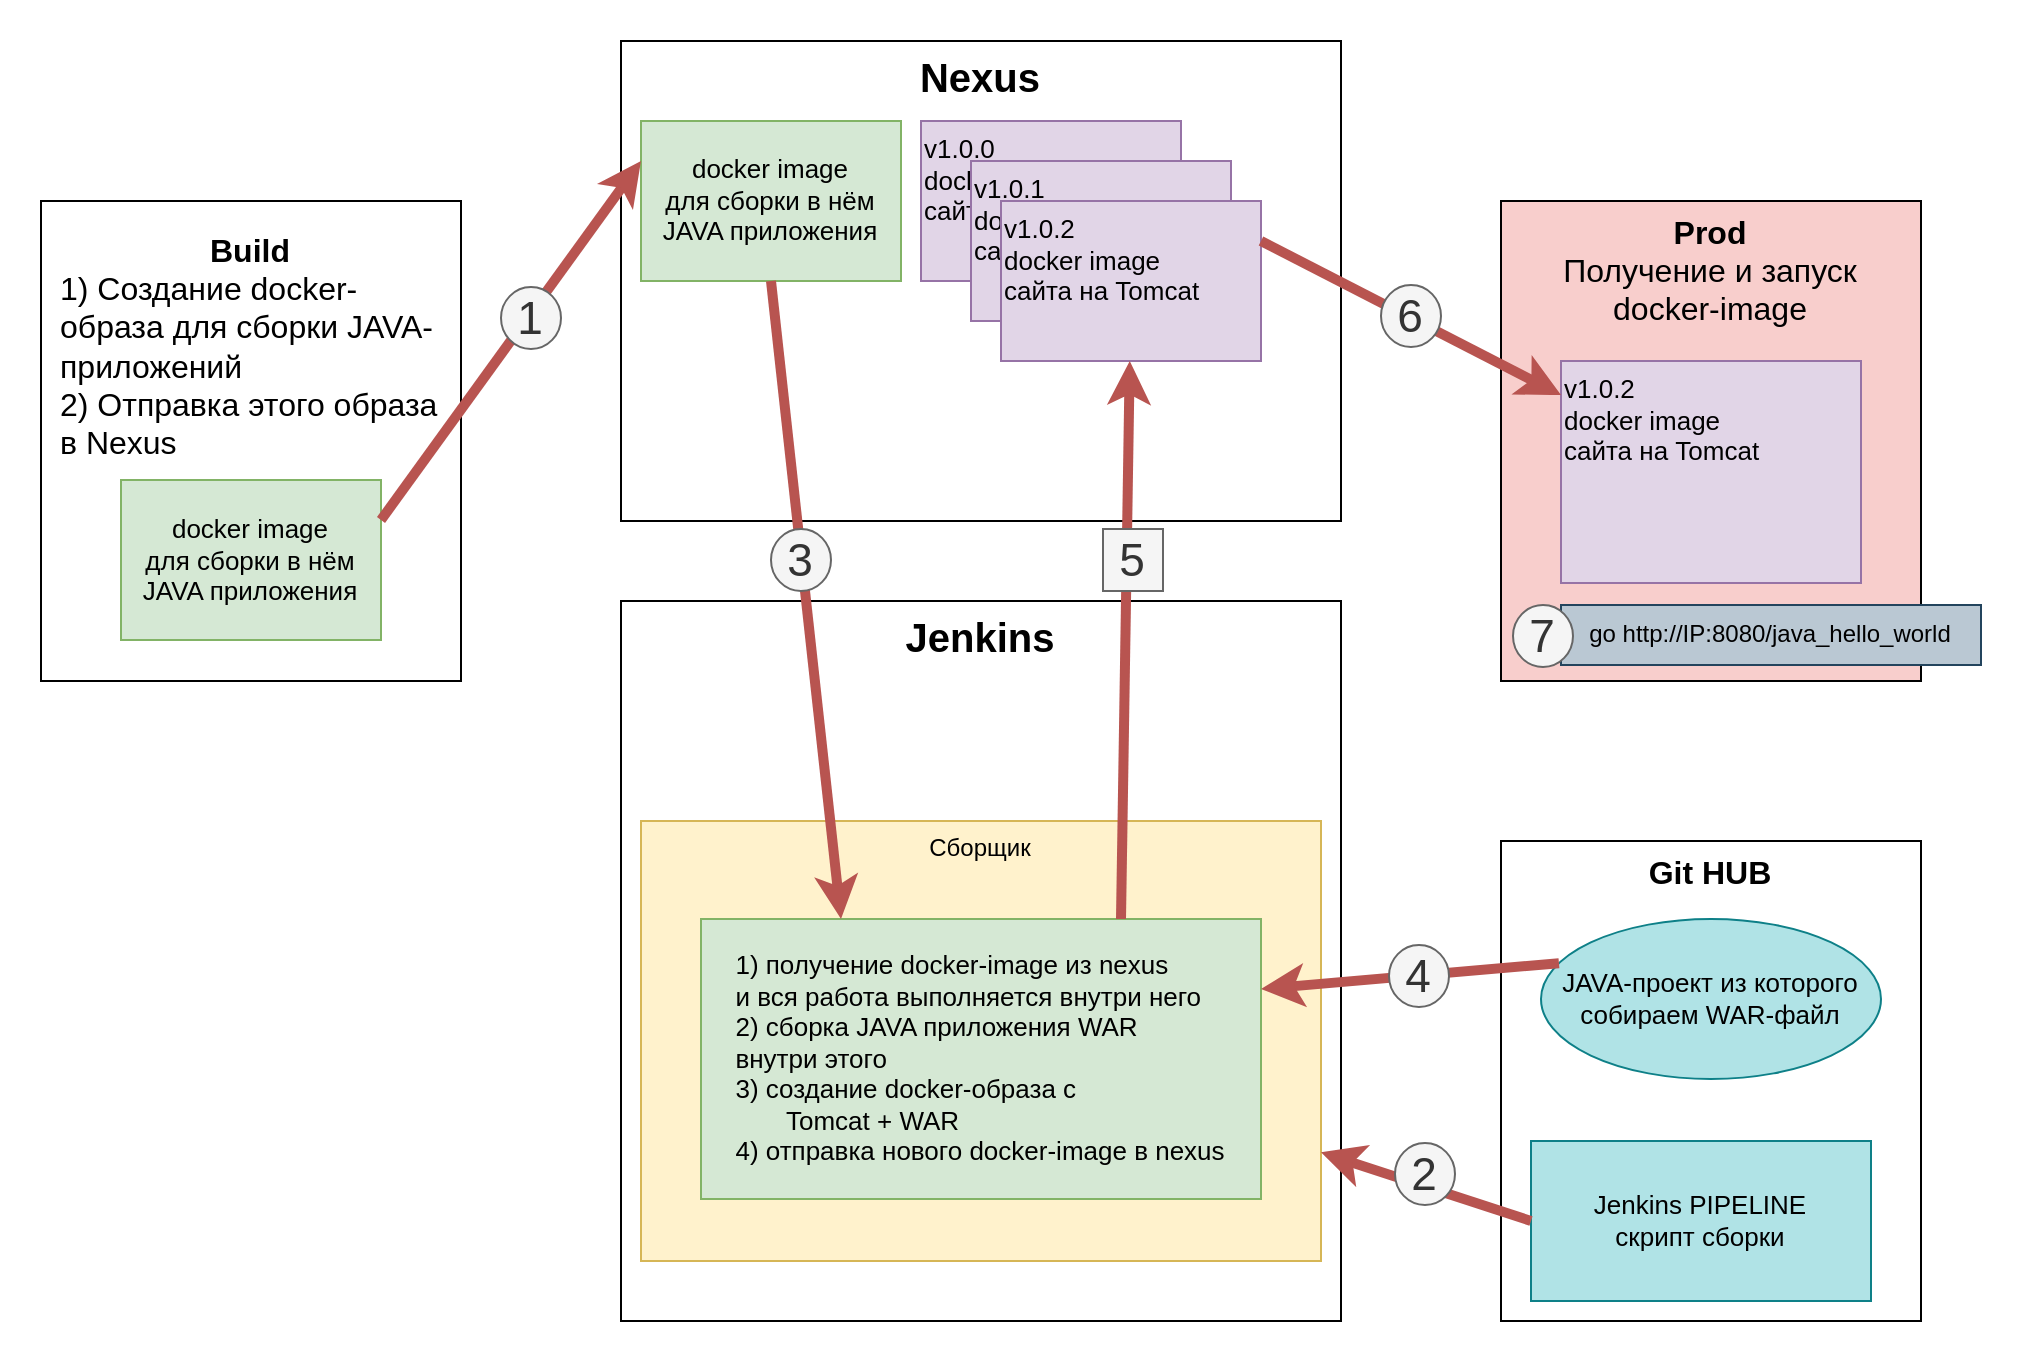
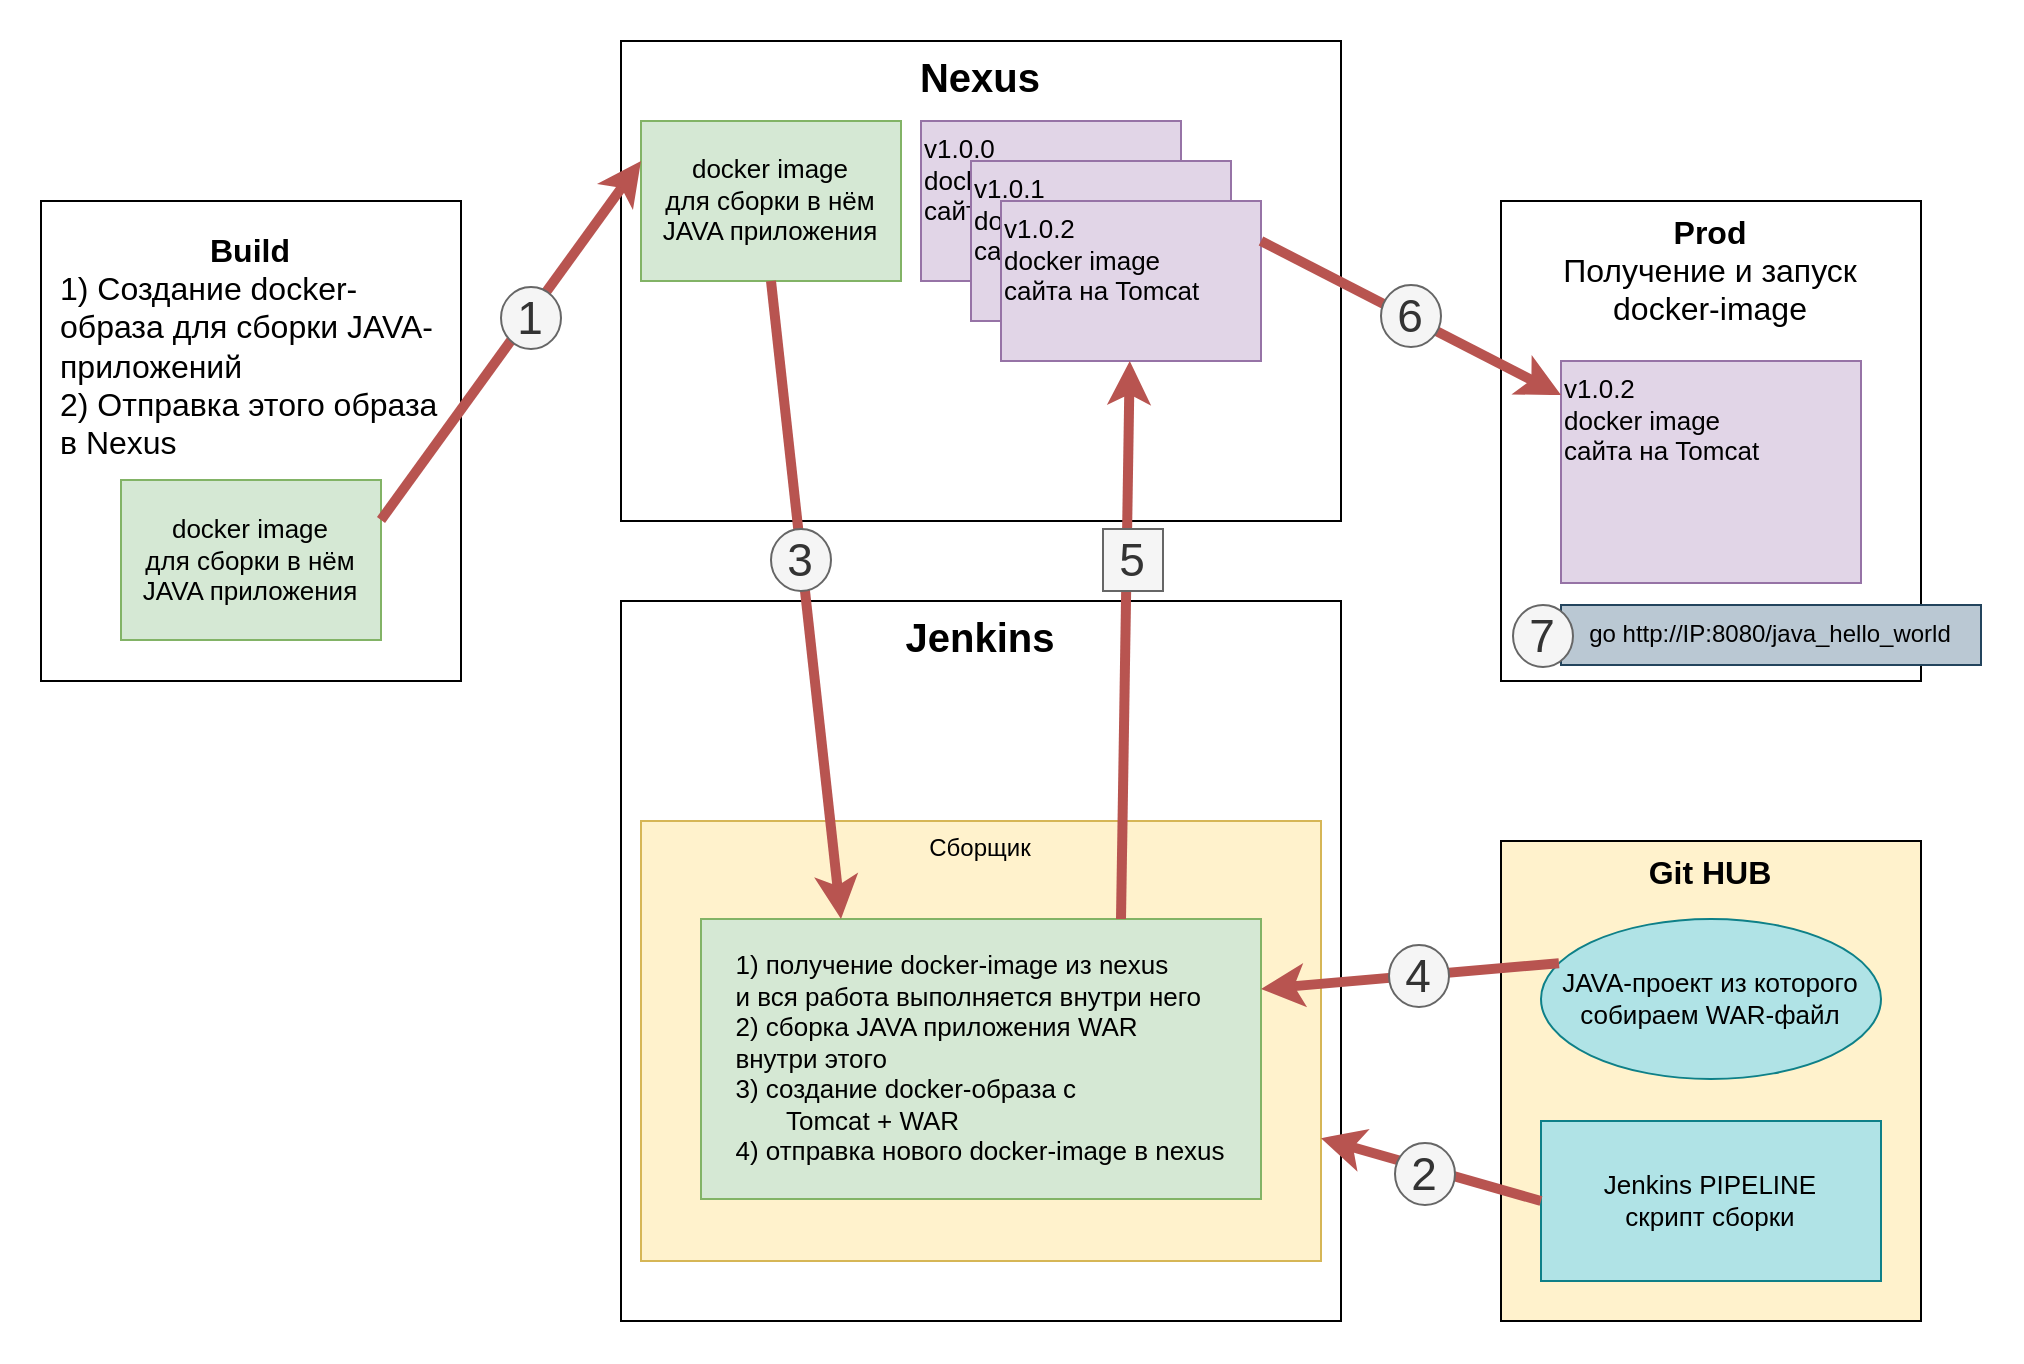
node "ProdПолучение и запускdocker-image": fillcolor #f8cecc -> #ffffff
node "Git HUB": fillcolor #ffffff -> #fff2cc
node "Jenkins PIPELINE скрипт сборки": moved (1701, 1221) -> (1711, 1201)
